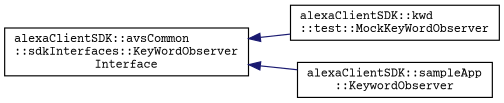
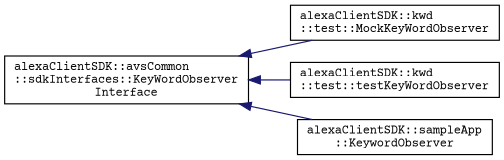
node "alexaClientSDK::kwd ::test::testKeyWordObserver": added
